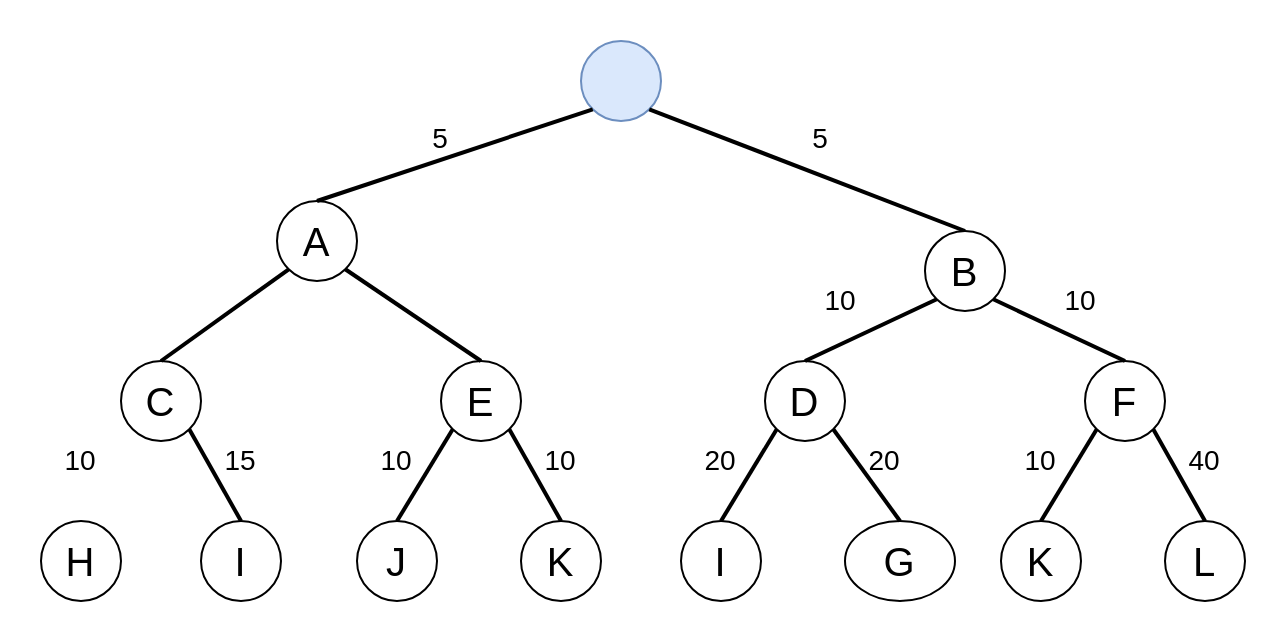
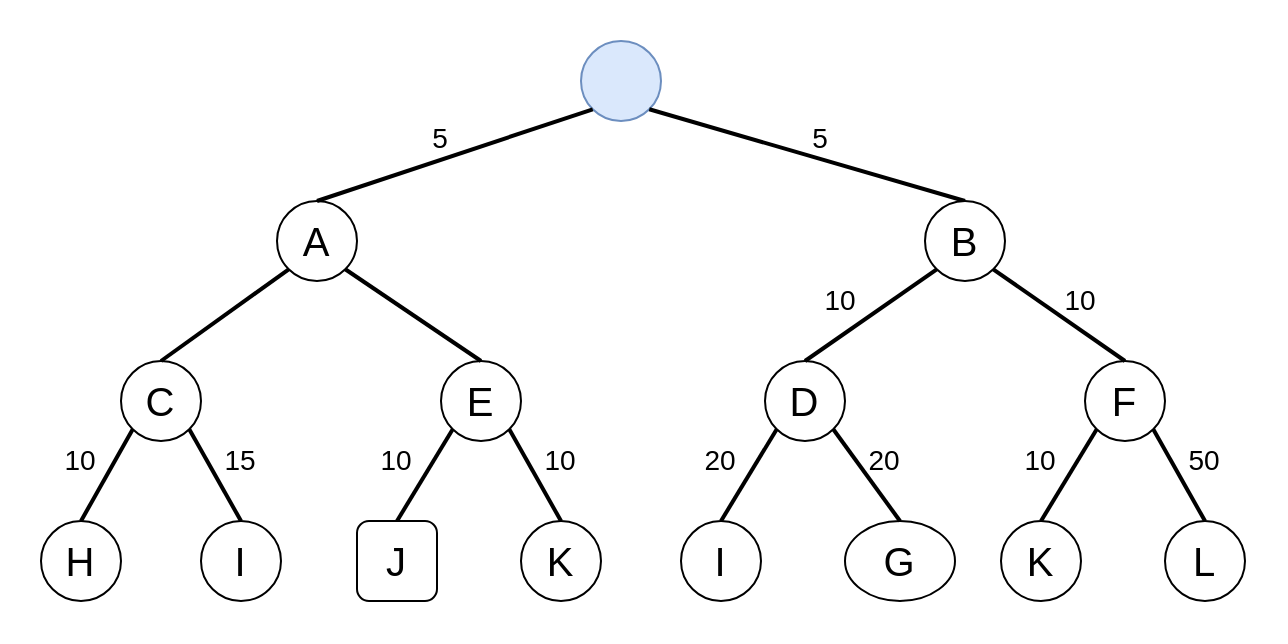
node "B": moved (965, 271) -> (965, 241)
node "40": label "40" -> "50"
edge "C" -- "H": added
node "J": shape ellipse -> rounded rectangle
